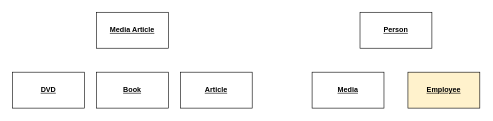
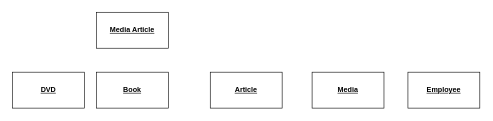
node "Person": removed
node "Article": moved (216, 90) -> (246, 90)
node "Employee": fillcolor #fff2cc -> #ffffff
